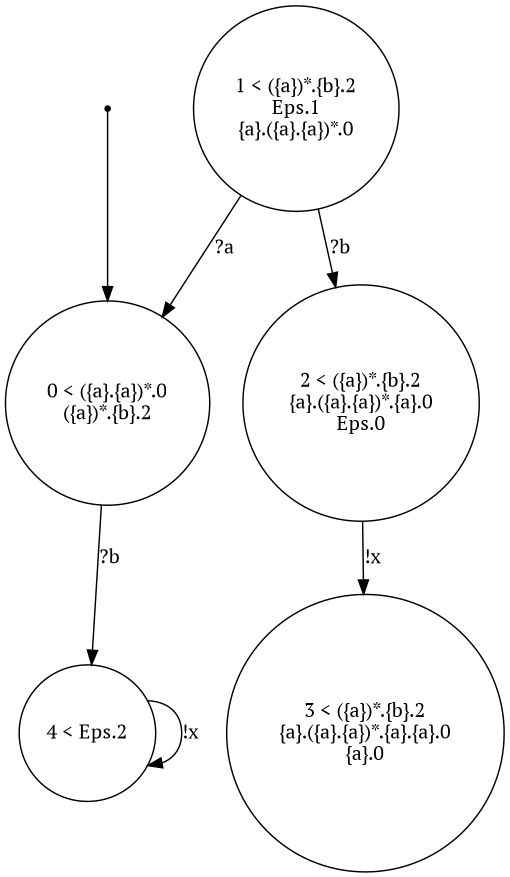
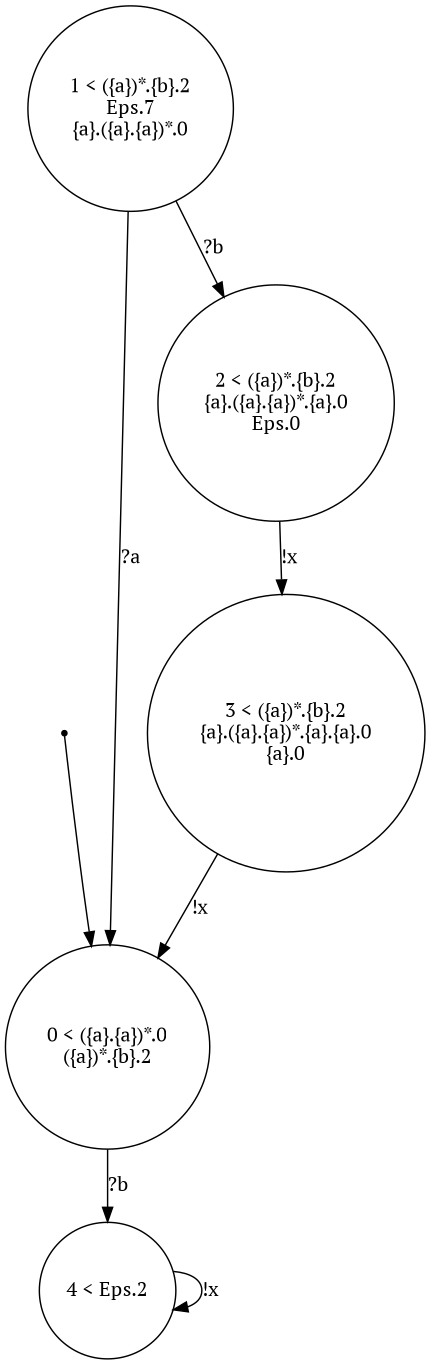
node "1 < ({a})*.{b}.2 Eps.1 {a}.({a}.{a})*.0": label "1 < ({a})*.{b}.2 Eps.1 {a}.({a}.{a})*.0" -> "1 < ({a})*.{b}.2 Eps.7 {a}.({a}.{a})*.0"
edge "3 < ({a})*.{b}.2 {a}.({a}.{a})*.{a}.{a}.0 {a}.0" -> "0 < ({a}.{a})*.0 ({a})*.{b}.2": added, label "!x"
